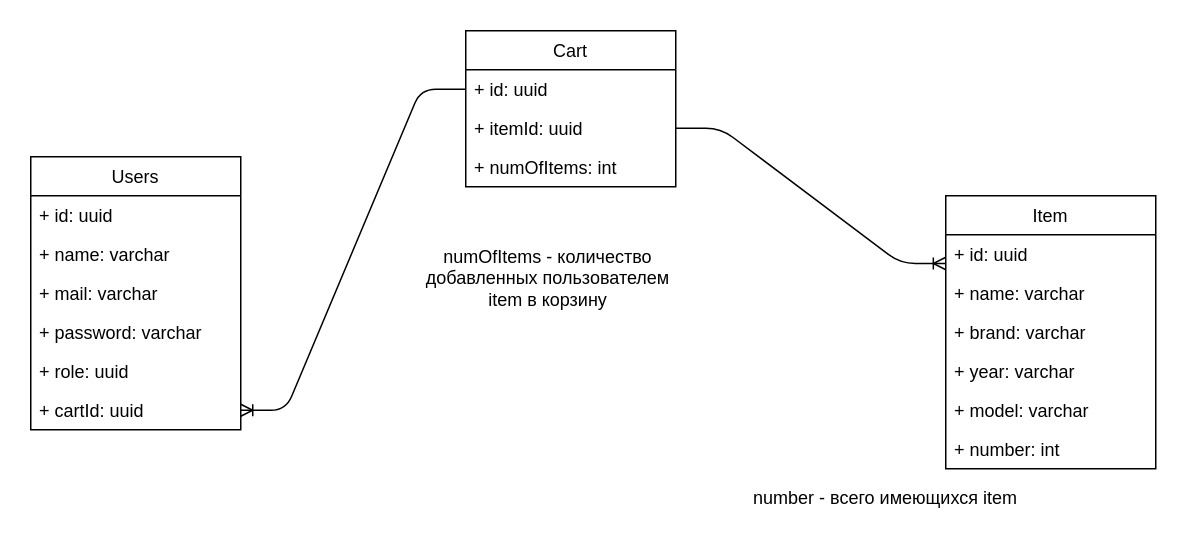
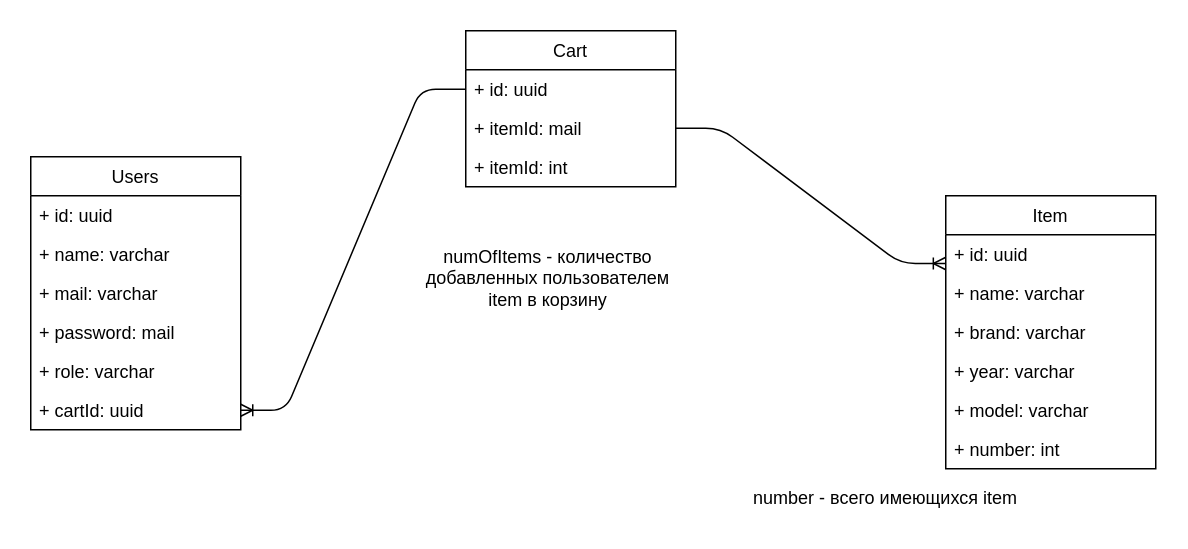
node "+ itemId: uuid": label "+ itemId: uuid" -> "+ itemId: mail"
node "+ numOfItems: int": label "+ numOfItems: int" -> "+ itemId: int"
node "+ password: varchar": label "+ password: varchar" -> "+ password: mail"
node "+ role: uuid": label "+ role: uuid" -> "+ role: varchar"
